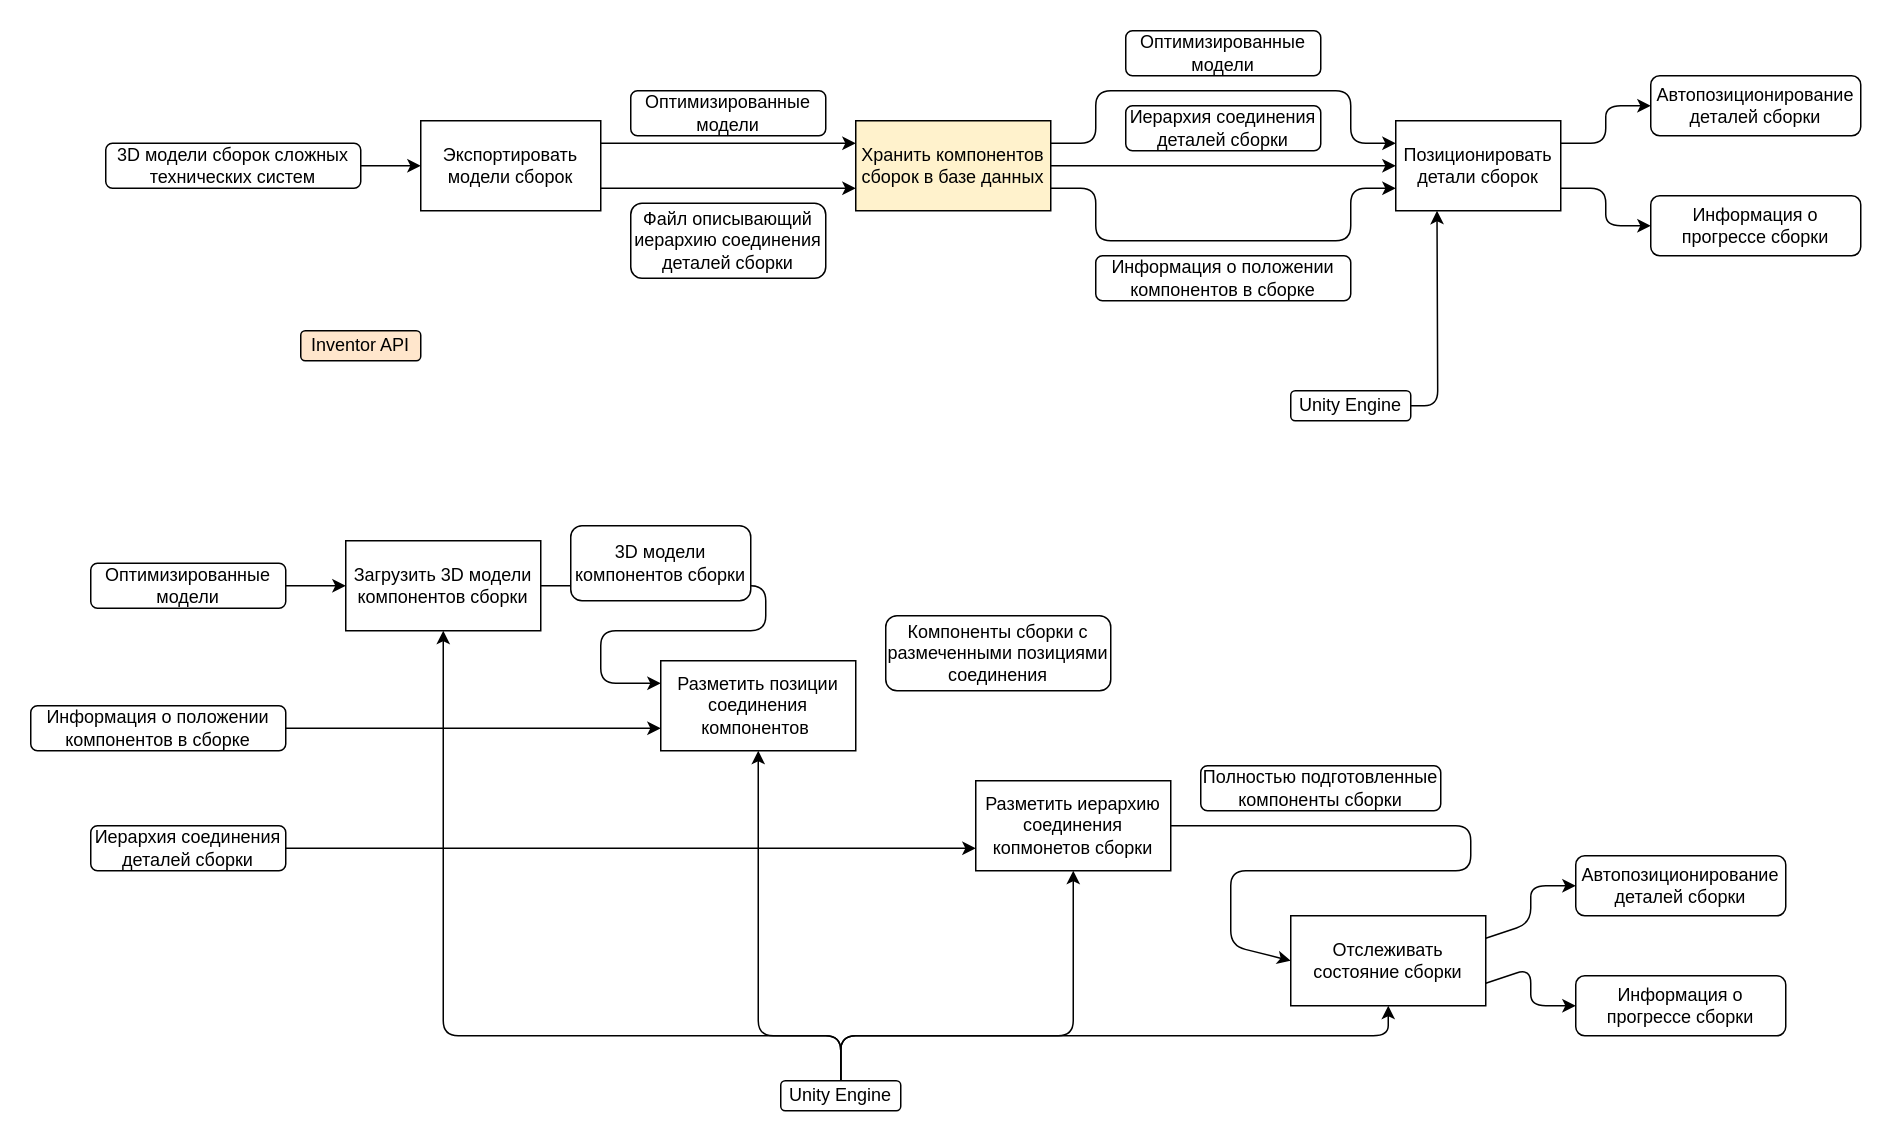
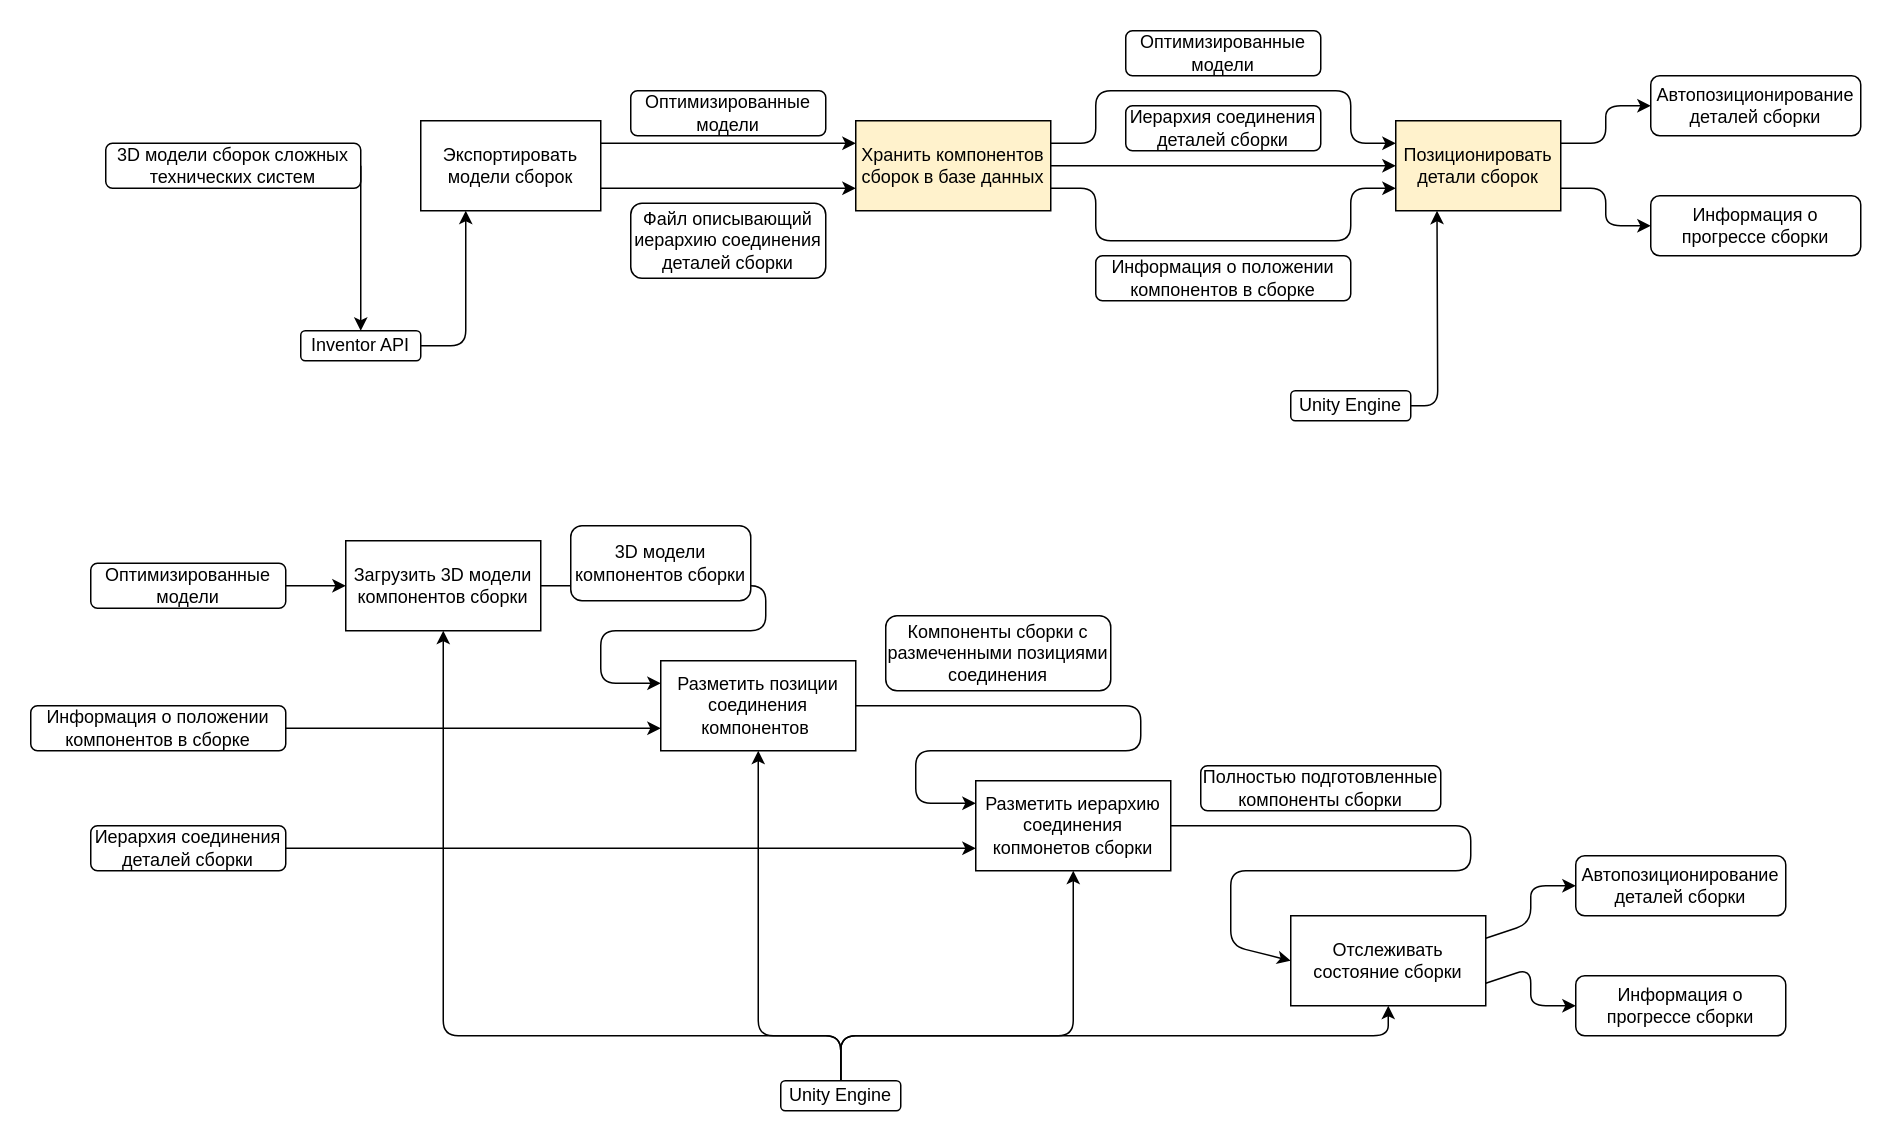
edge "3D модели сборок сложных технических систем" -> "Экспортировать модели сборок": now "3D модели сборок сложных технических систем" -> "Inventor API"
node "Позиционировать детали сборок": fillcolor #ffffff -> #fff2cc
edge "Inventor API" -> "Экспортировать модели сборок": added
node "Inventor API": fillcolor #ffe6cc -> #ffffff
edge "Разметить позиции соединения компонентов" -> "Разметить иерархию соединения копмонетов сборки": added
